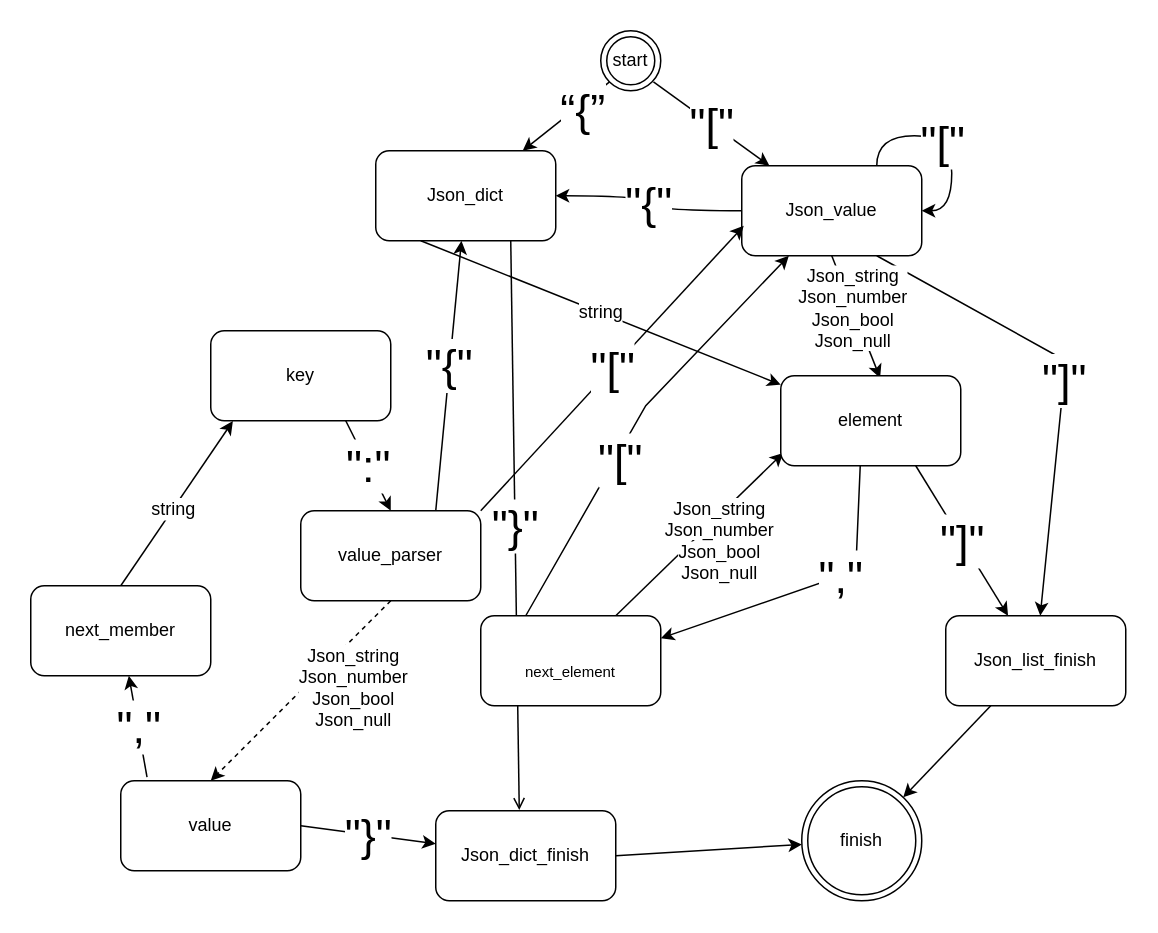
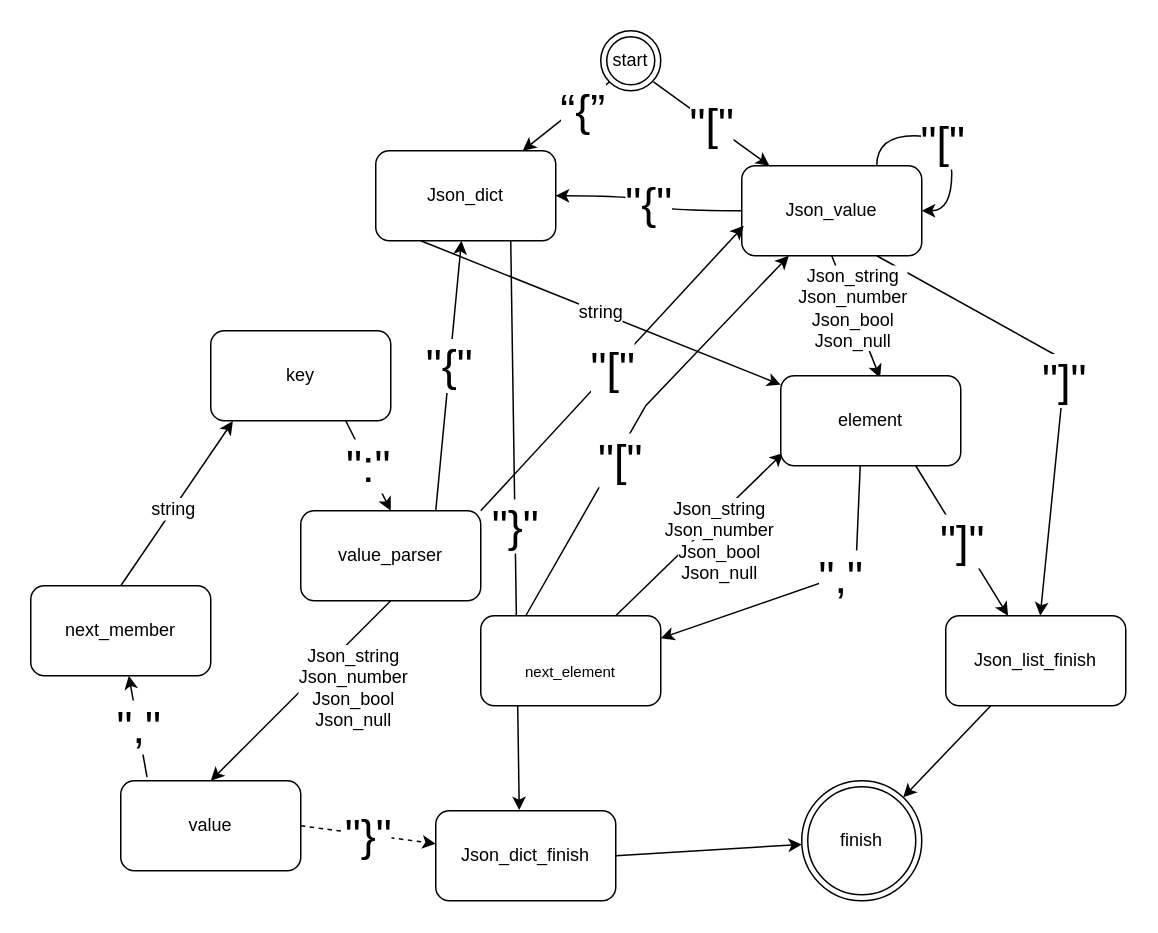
edge "value_parser" -> "value": style dashed -> solid
edge "Json_dict" -> "Json_dict_finish": arrowhead open -> classic
edge "value" -> "Json_dict_finish": style solid -> dashed
